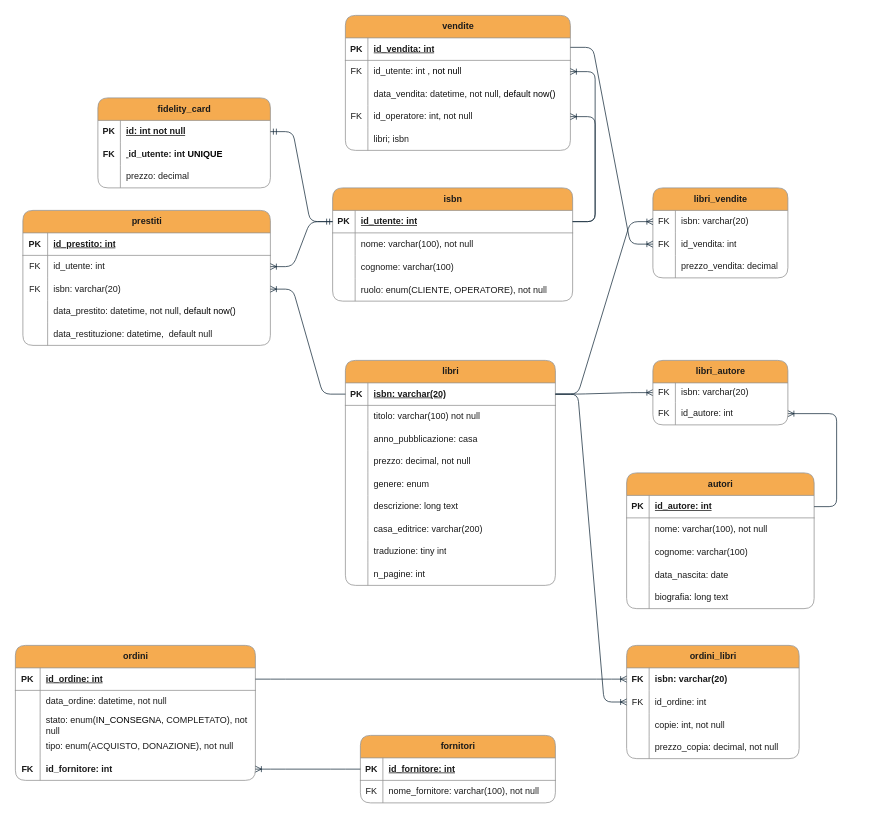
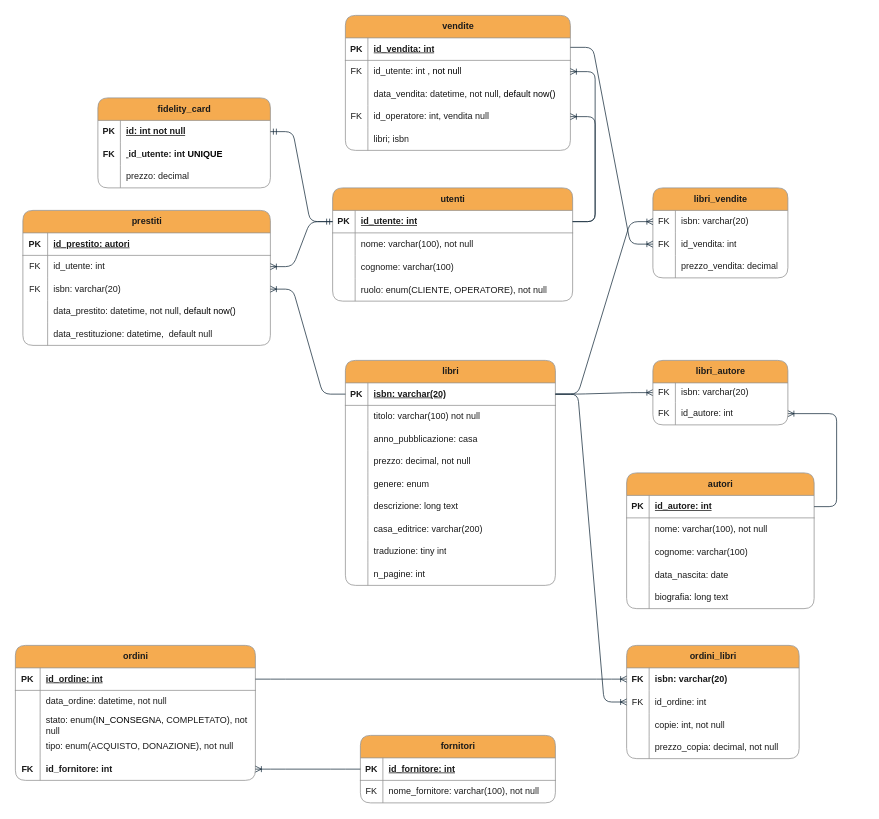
node "id_operatore: int, not null": label "id_operatore: int, not null" -> "id_operatore: int, vendita null"
node "isbn": label "isbn" -> "utenti"
node "id_prestito: int": label "id_prestito: int" -> "id_prestito: autori"
